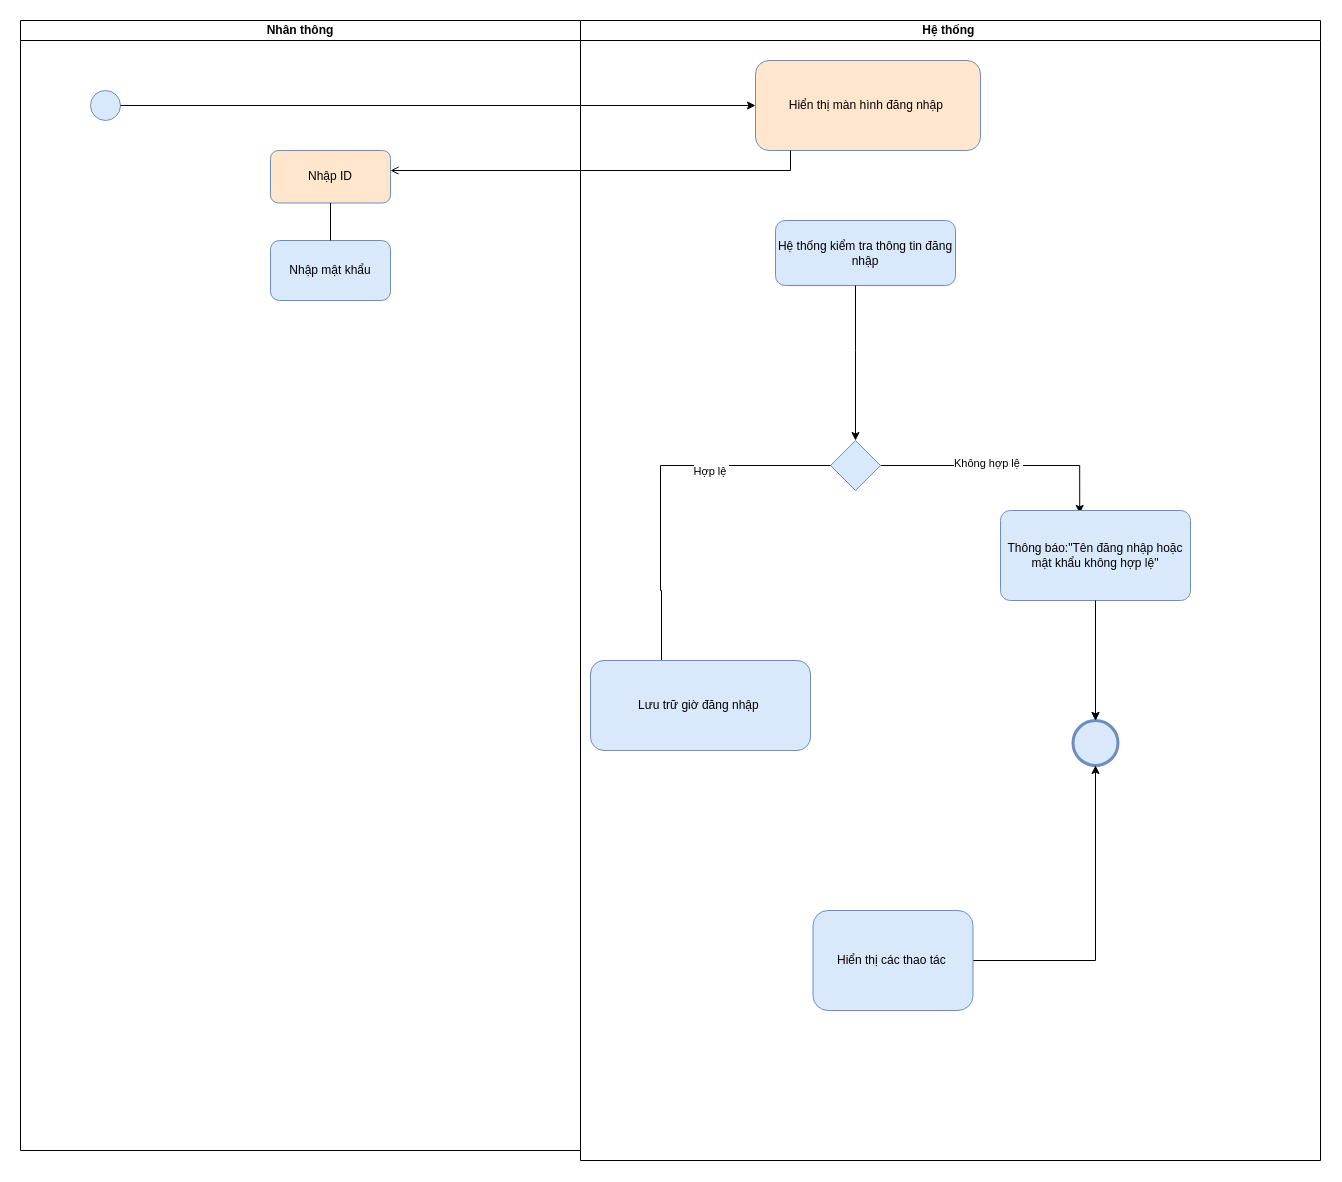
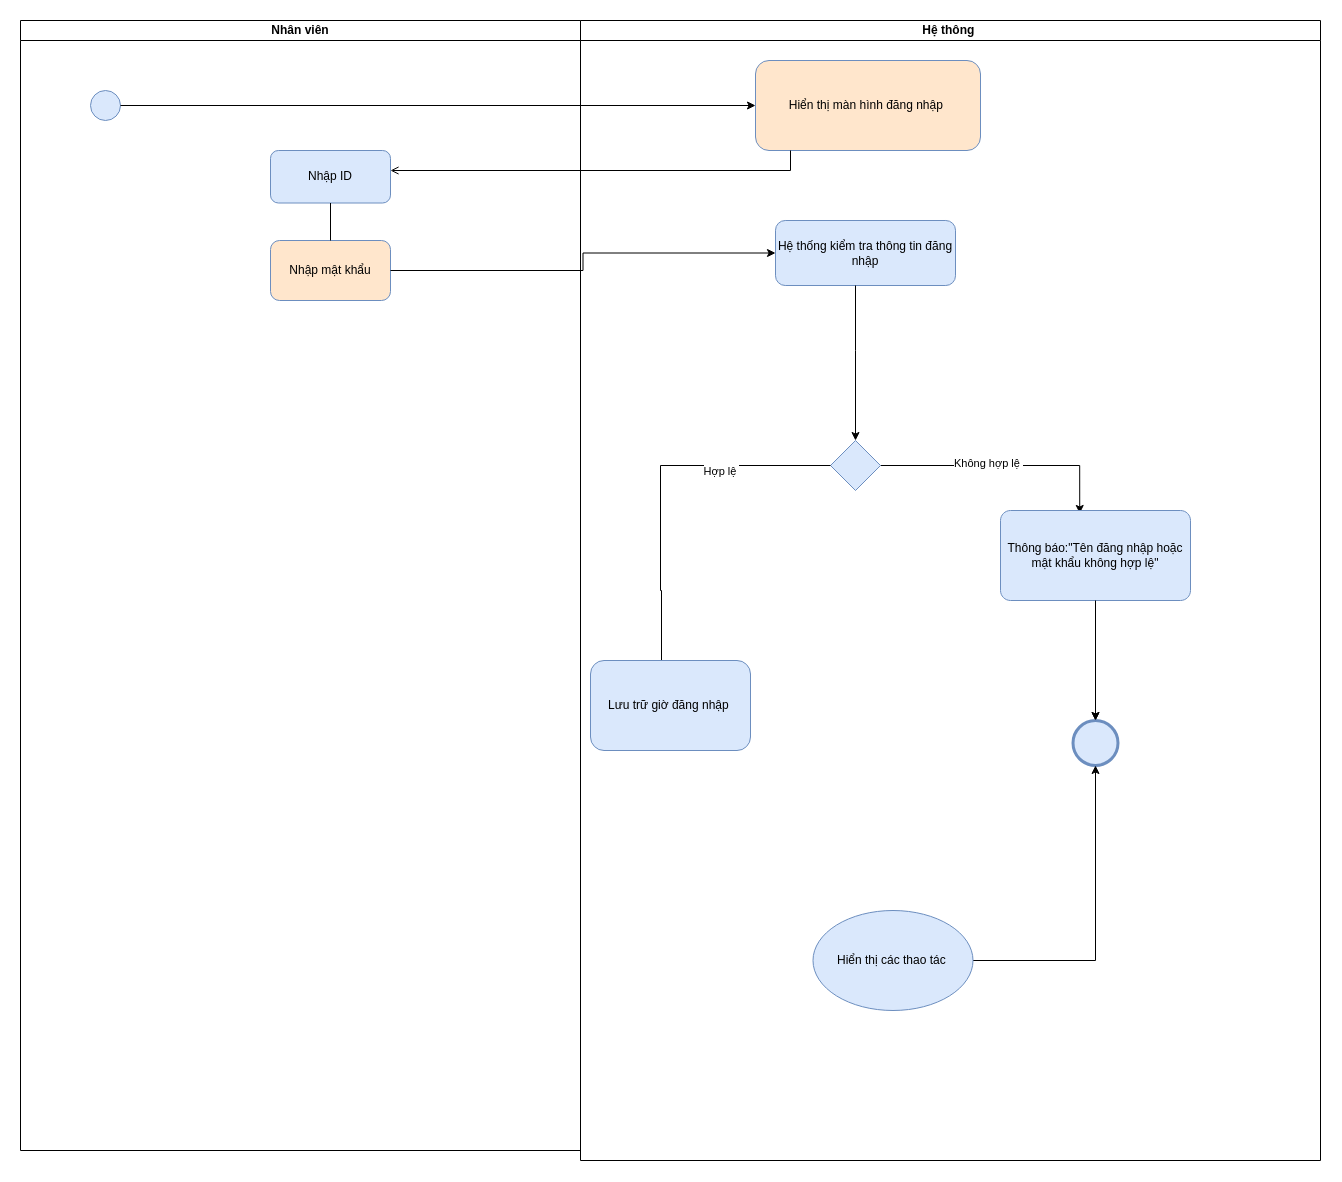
node "Nhân thông": label "Nhân thông" -> "Nhân viên"
node "Hệ thống": label "Hệ thống" -> "Hệ thông"
node "Nhập ID": fillcolor #ffe6cc -> #dae8fc
edge "Nhập mật khẩu" -> "Hệ thống kiểm tra thông tin đăng nhập": added
node "Nhập mật khẩu": fillcolor #dae8fc -> #ffe6cc
node "Lưu trữ giờ đăng nhập": size 220x90 -> 160x90
node "Hiển thị các thao tác": shape rounded rectangle -> ellipse
